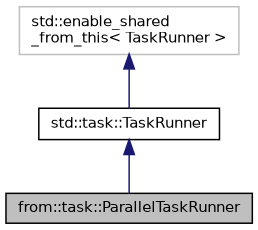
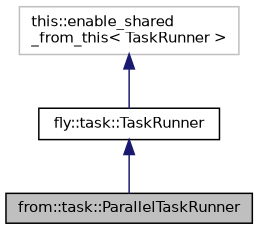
node "std::enable_shared _from_this< TaskRunner >": label "std::enable_shared _from_this< TaskRunner >" -> "this::enable_shared _from_this< TaskRunner >"
node "std::task::TaskRunner": label "std::task::TaskRunner" -> "fly::task::TaskRunner"
